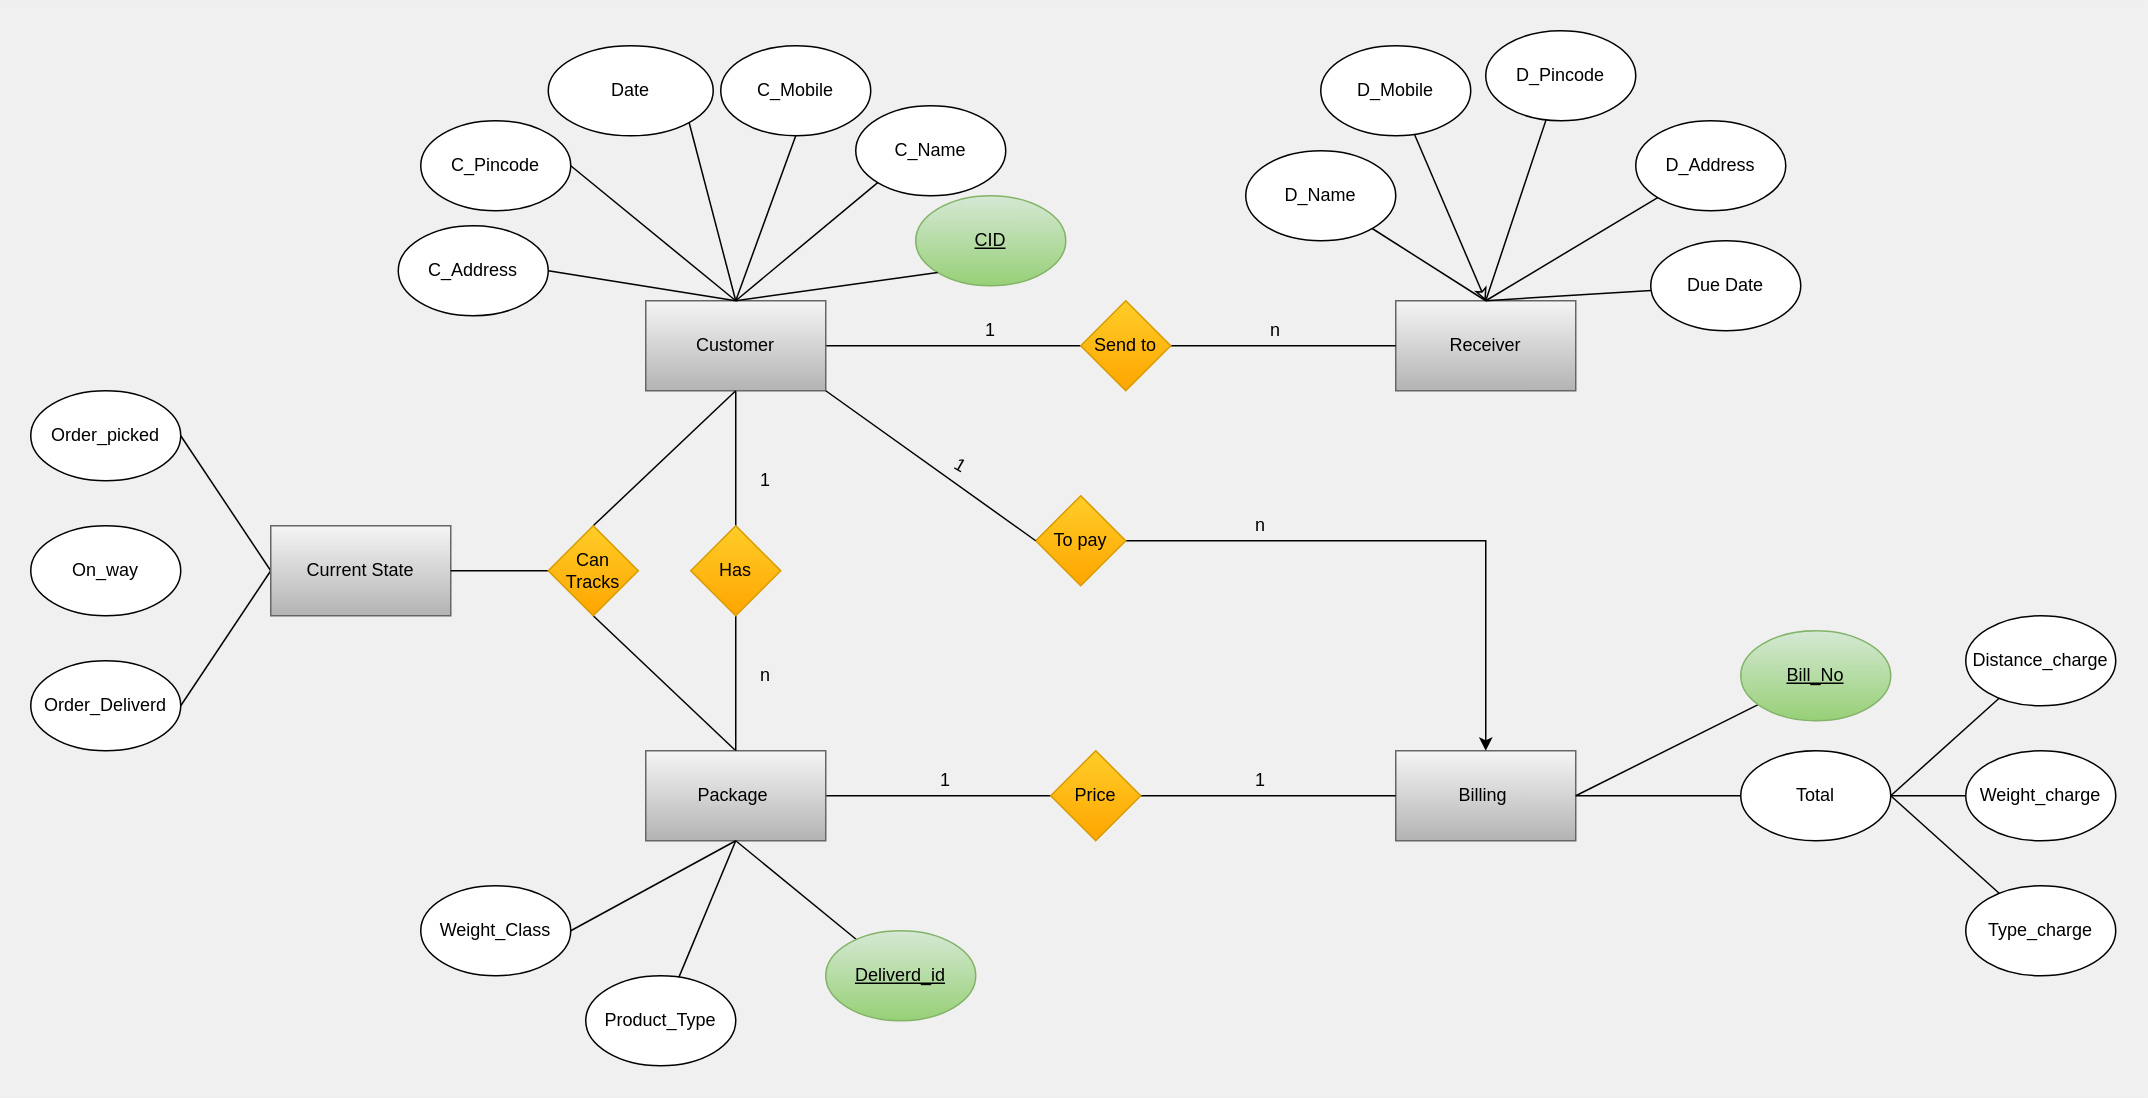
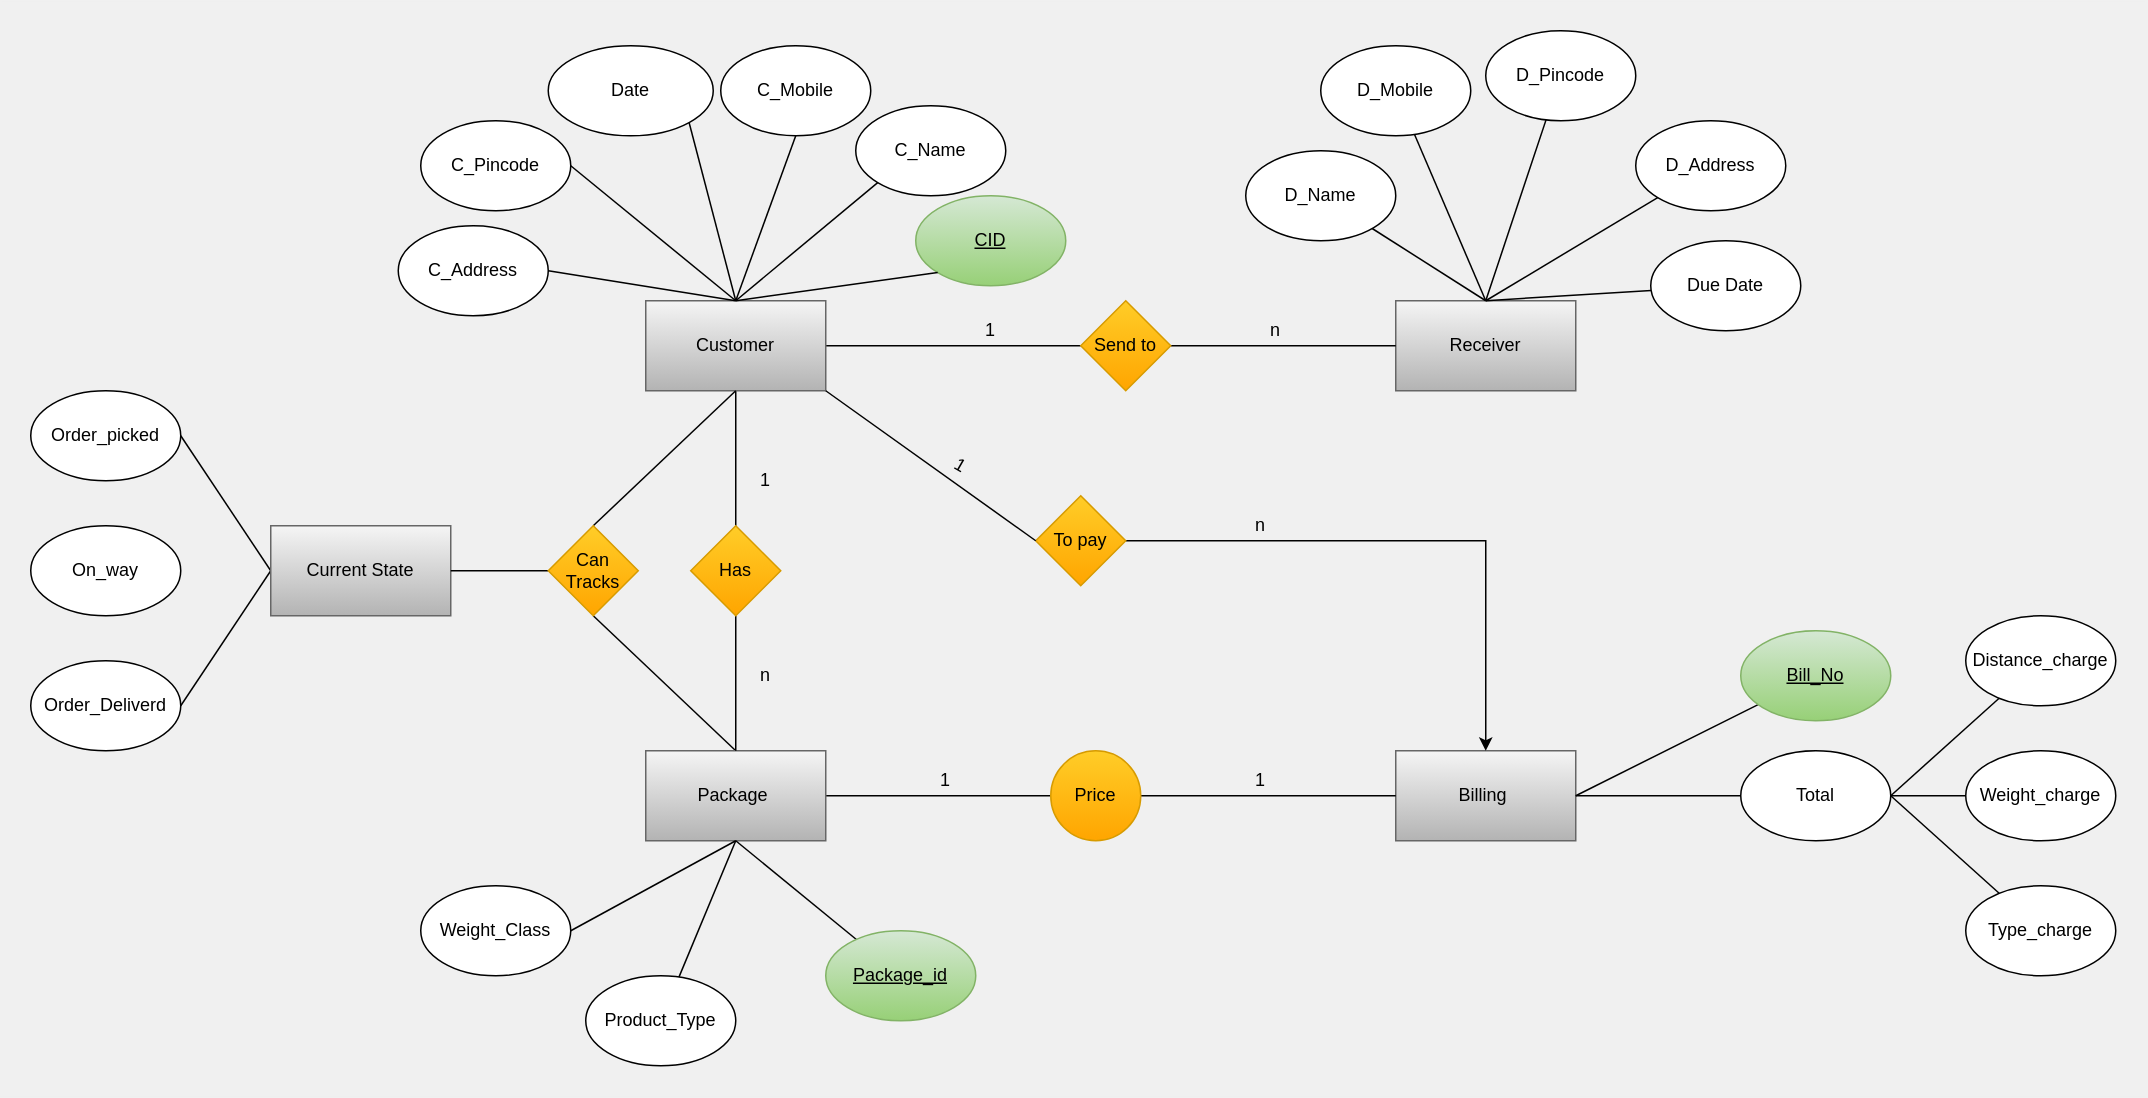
edge "D_Mobile" -> "Receiver": arrowhead classic -> none
node "Price": shape diamond -> ellipse
node "Deliverd_id": label "Deliverd_id" -> "Package_id"
